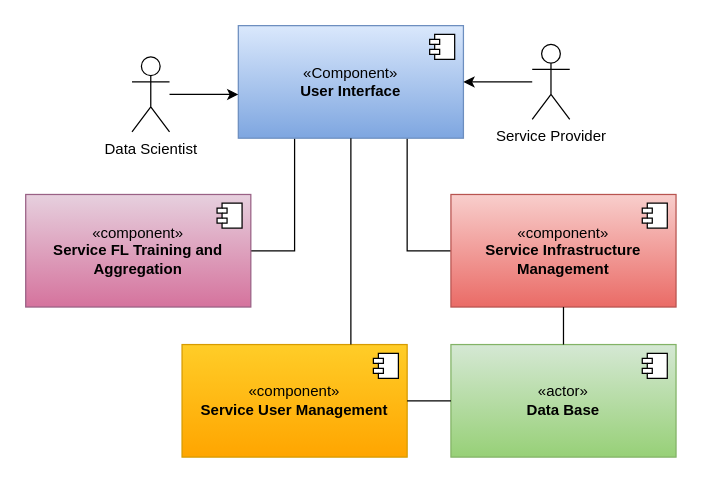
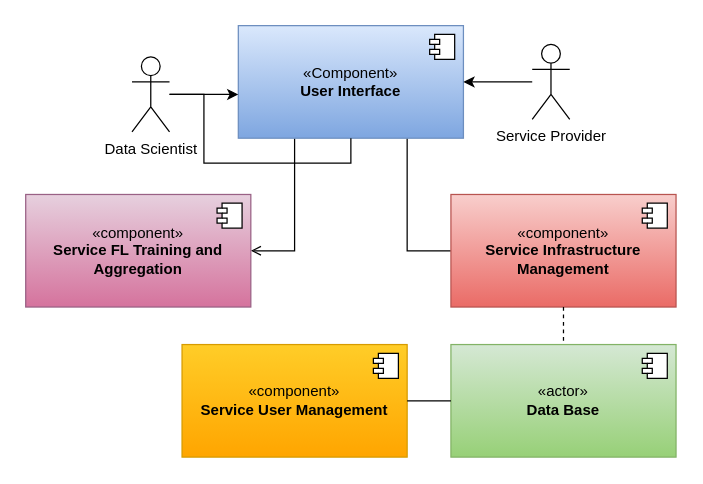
edge "«Component» User Interface" -- "«component» Service FL Training and Aggregation": arrowhead none -> open
edge "«Component» User Interface" -- "«component» Service User Management": now "«Component» User Interface" -- "Data Scientist"
edge "«component» Service Infrastructure Management" -- "«actor» Data Base": style solid -> dashed
